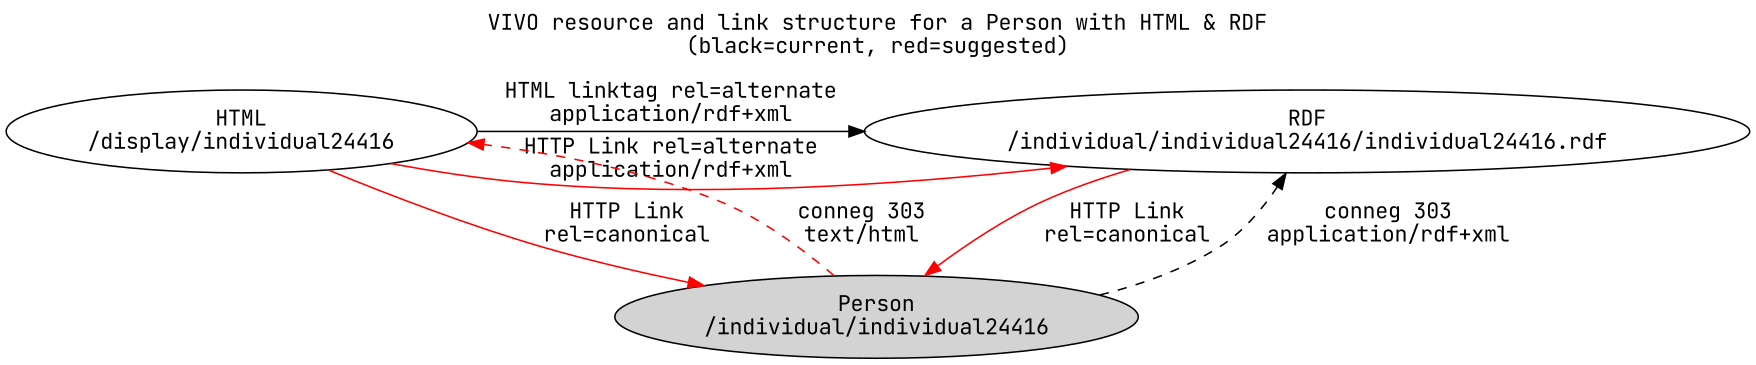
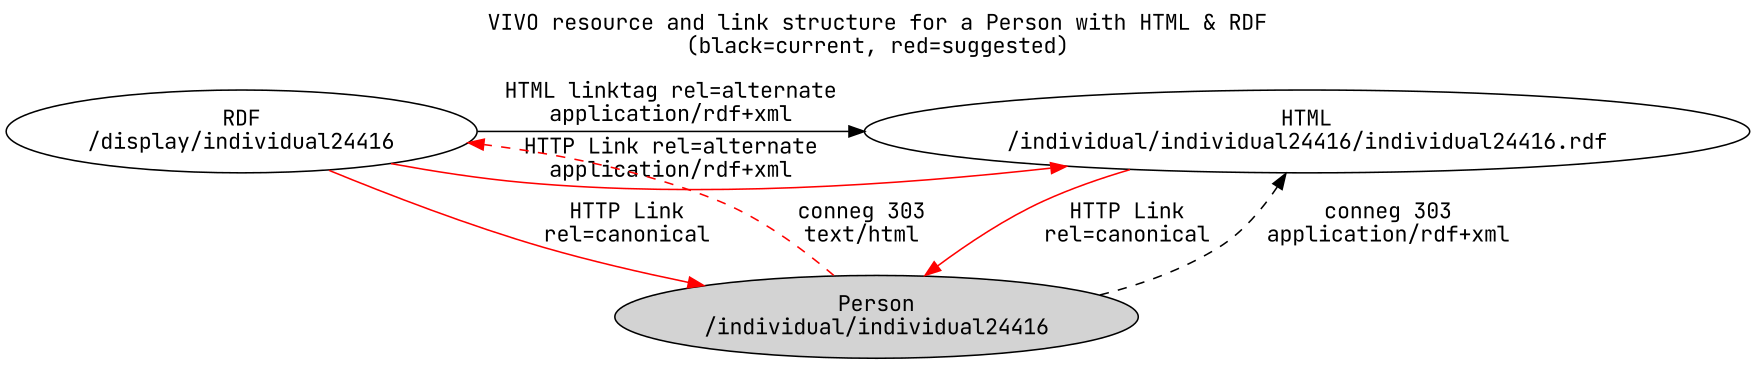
node "HTML /display/individual24416": label "HTML /display/individual24416" -> "RDF /display/individual24416"
node "RDF /individual/individual24416/individual24416.rdf": label "RDF /individual/individual24416/individual24416.rdf" -> "HTML /individual/individual24416/individual24416.rdf"
